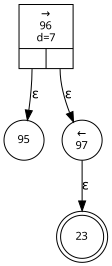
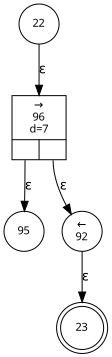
node "22": added
node "← 97": label "← 97" -> "← 92"
